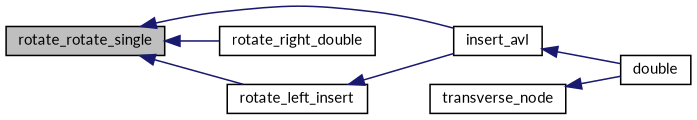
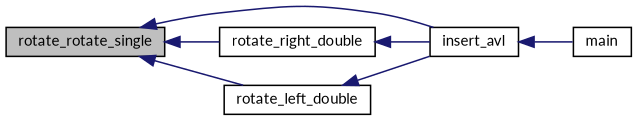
edge "insert_avl" -> "rotate_right_double": added
node "double": label "double" -> "main"
node "rotate_left_insert": label "rotate_left_insert" -> "rotate_left_double"
node "transverse_node": removed
